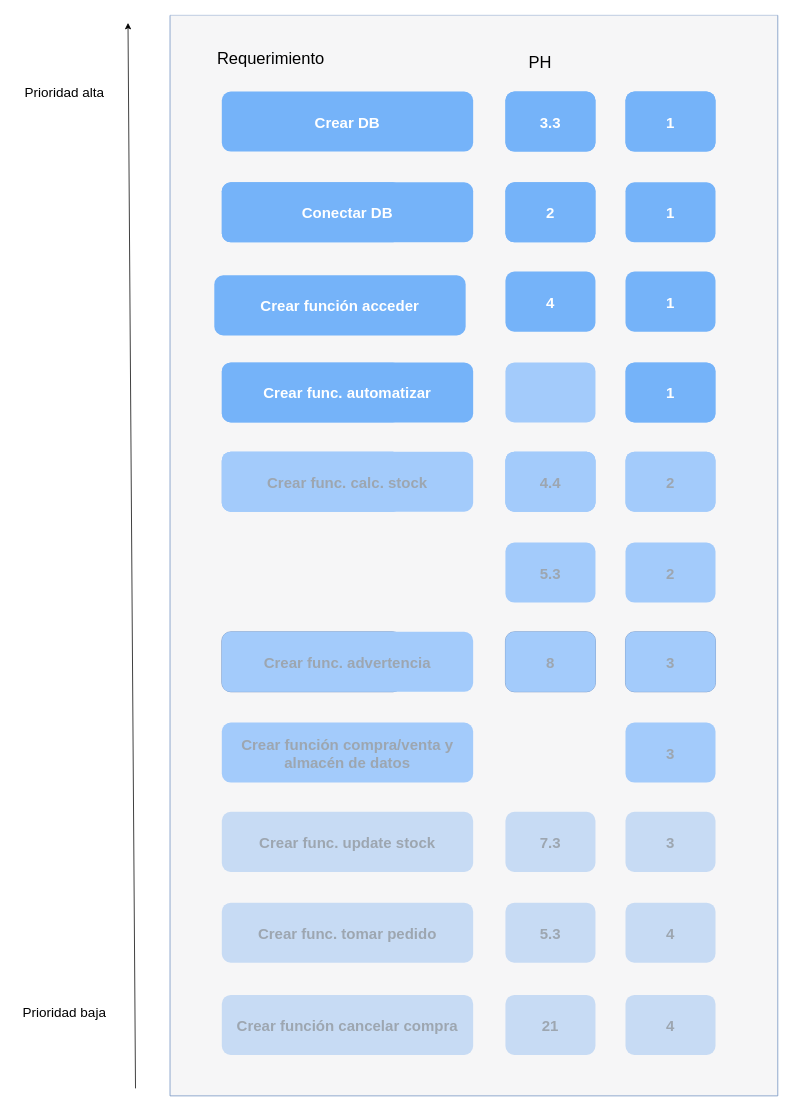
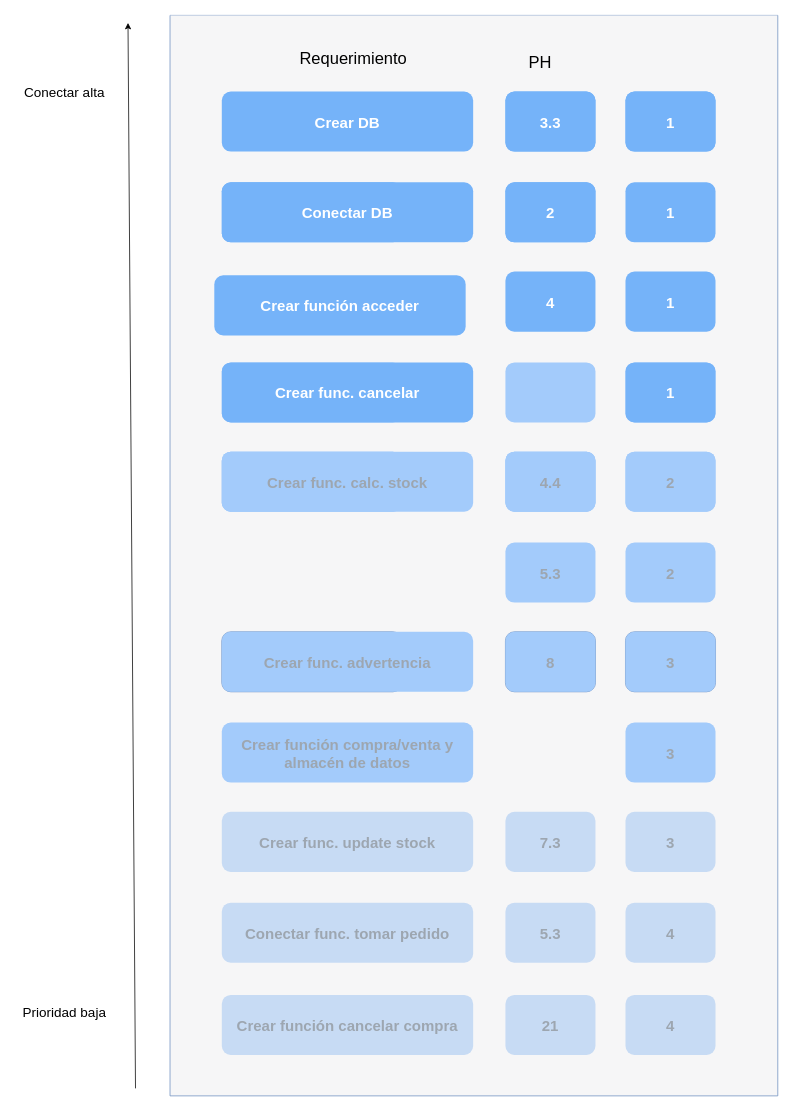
node "Requerimiento": moved (270, 59) -> (353, 59)
node "Prioridad alta": label "Prioridad alta" -> "Conectar alta"
node "Crear func. automatizar": label "Crear func. automatizar" -> "Crear func. cancelar"
node "Crear func. tomar pedido": label "Crear func. tomar pedido" -> "Conectar func. tomar pedido"
